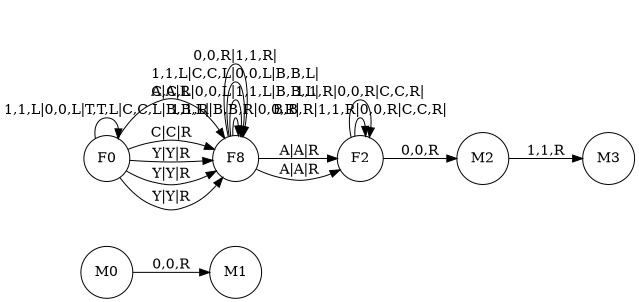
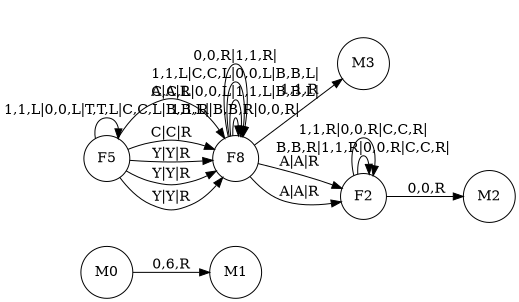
node "F0": label "F0" -> "F5"
edge "M2" -> "M3": now "F8" -> "M3"
edge "M0" -> "M1": label "0,0,R" -> "0,6,R"
